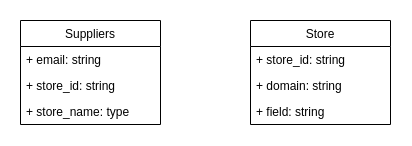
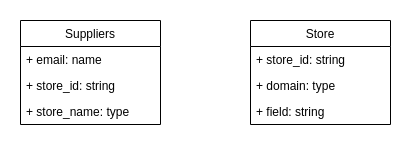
node "+ email: string": label "+ email: string" -> "+ email: name"
node "+ domain: string": label "+ domain: string" -> "+ domain: type"
